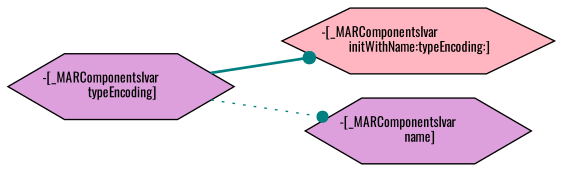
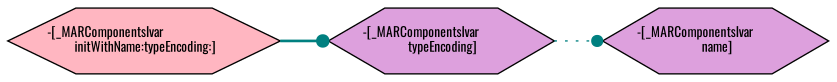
edge "-[_MARComponentsIvar typeEncoding]" -> "-[_MARComponentsIvar initWithName:typeEncoding:]": reversed
